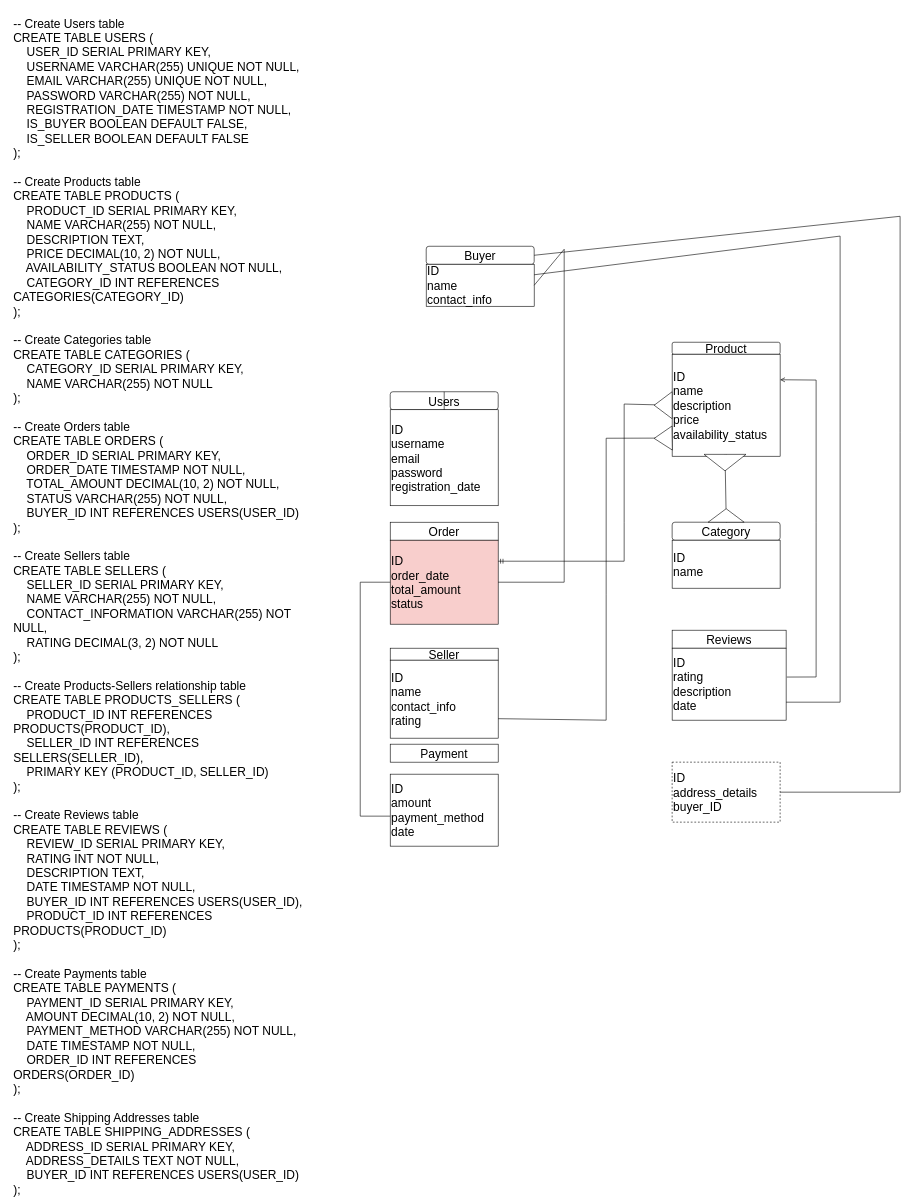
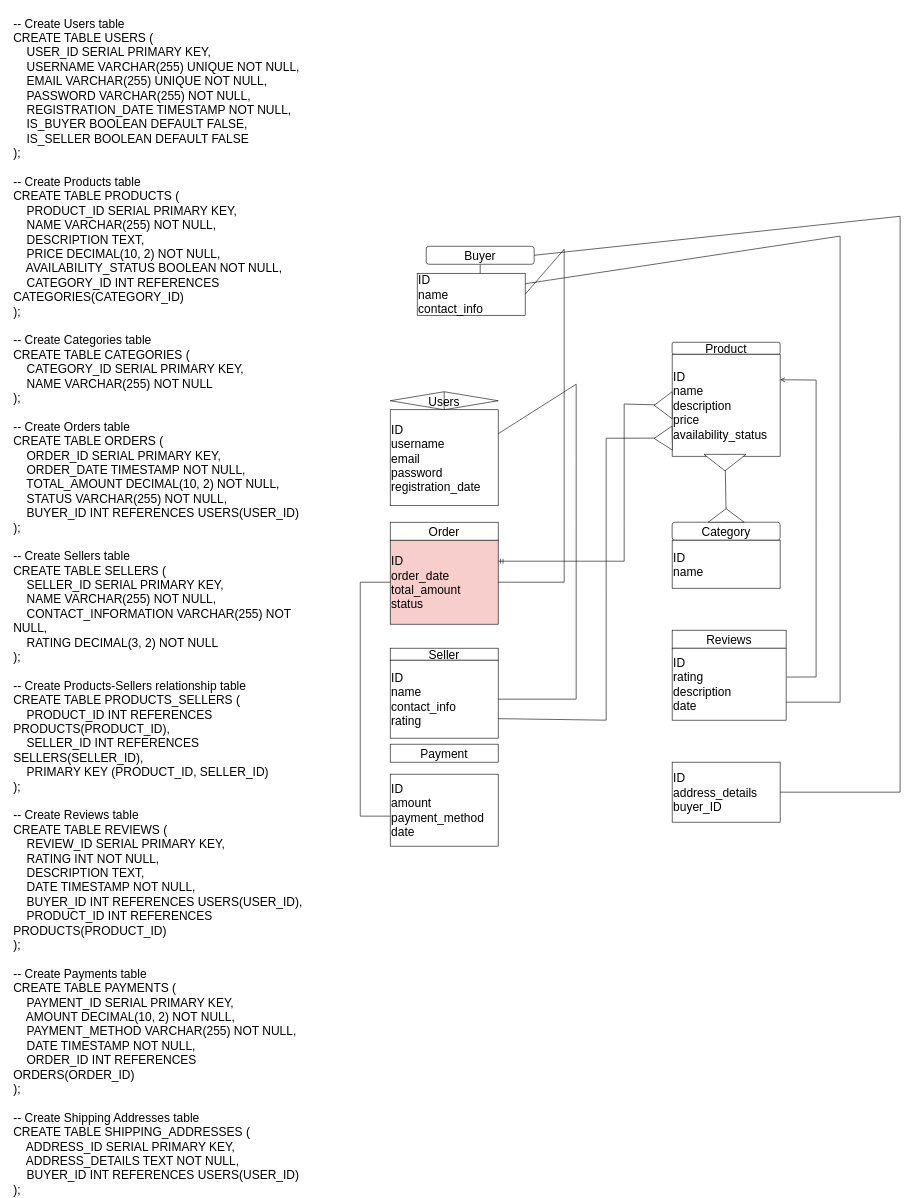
node "ID name contact_info": moved (480, 285) -> (471, 294)
node "Users": shape rounded rectangle -> diamond
edge "ID username email password registration_date" -- "ID name contact_info rating": added
node "ID address_details buyer_ID": style dashed -> solid
